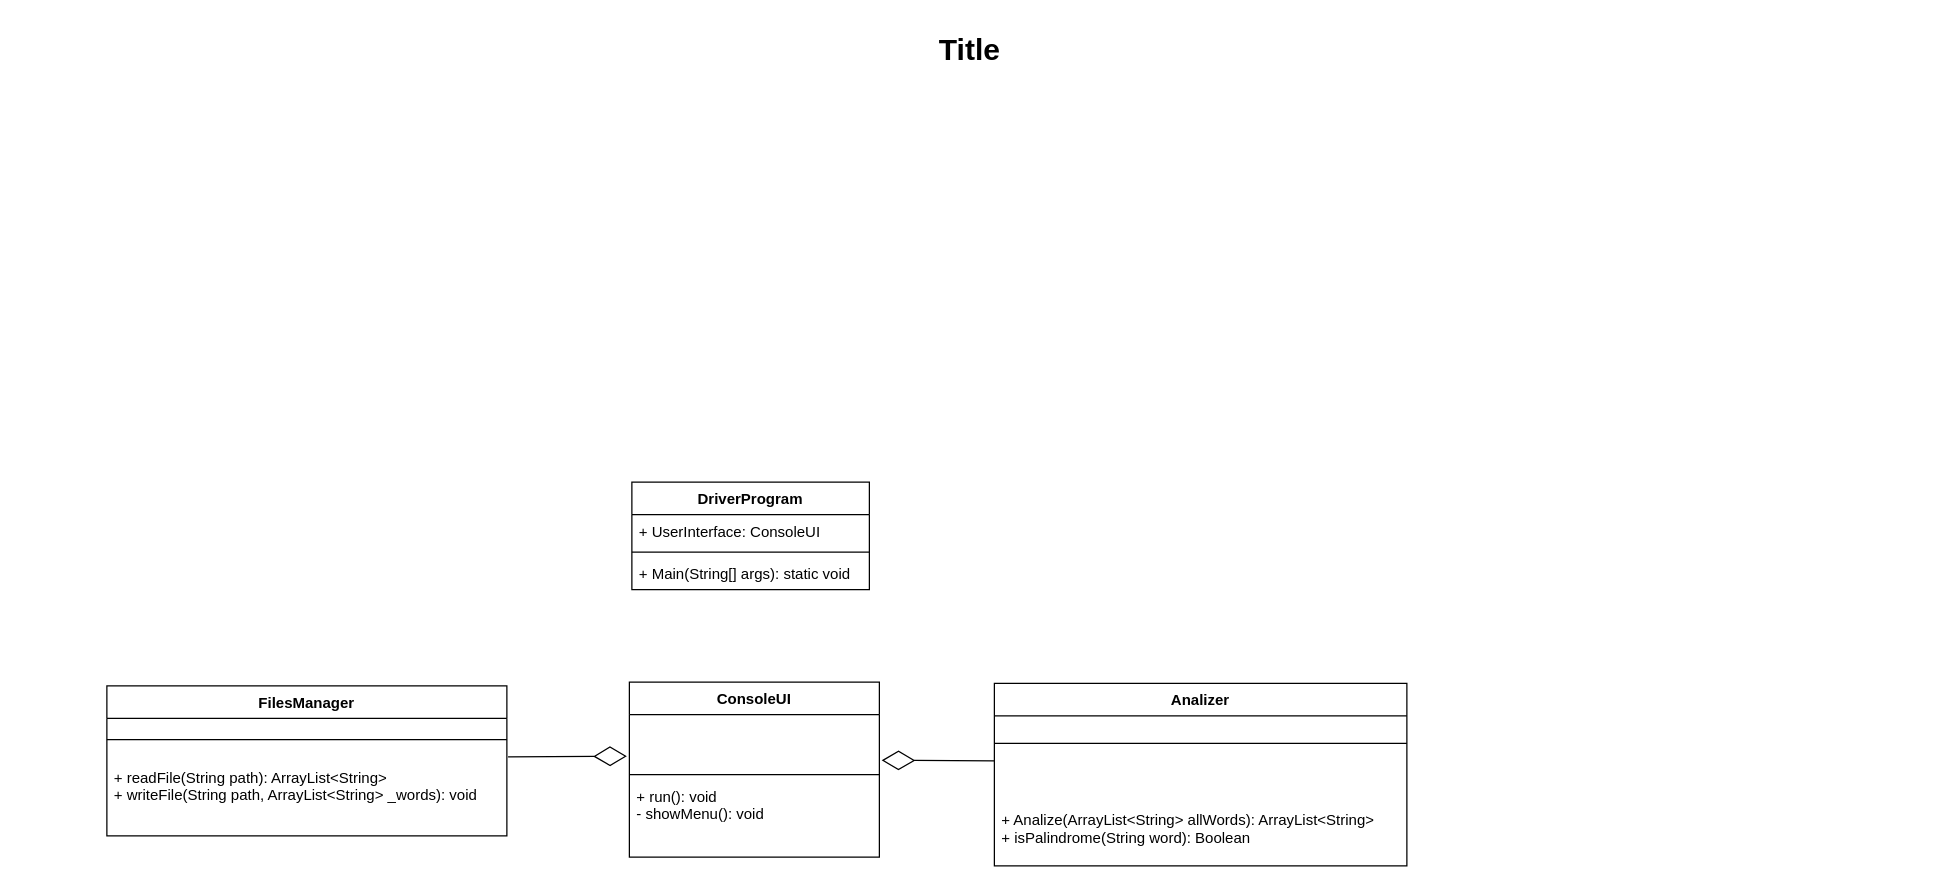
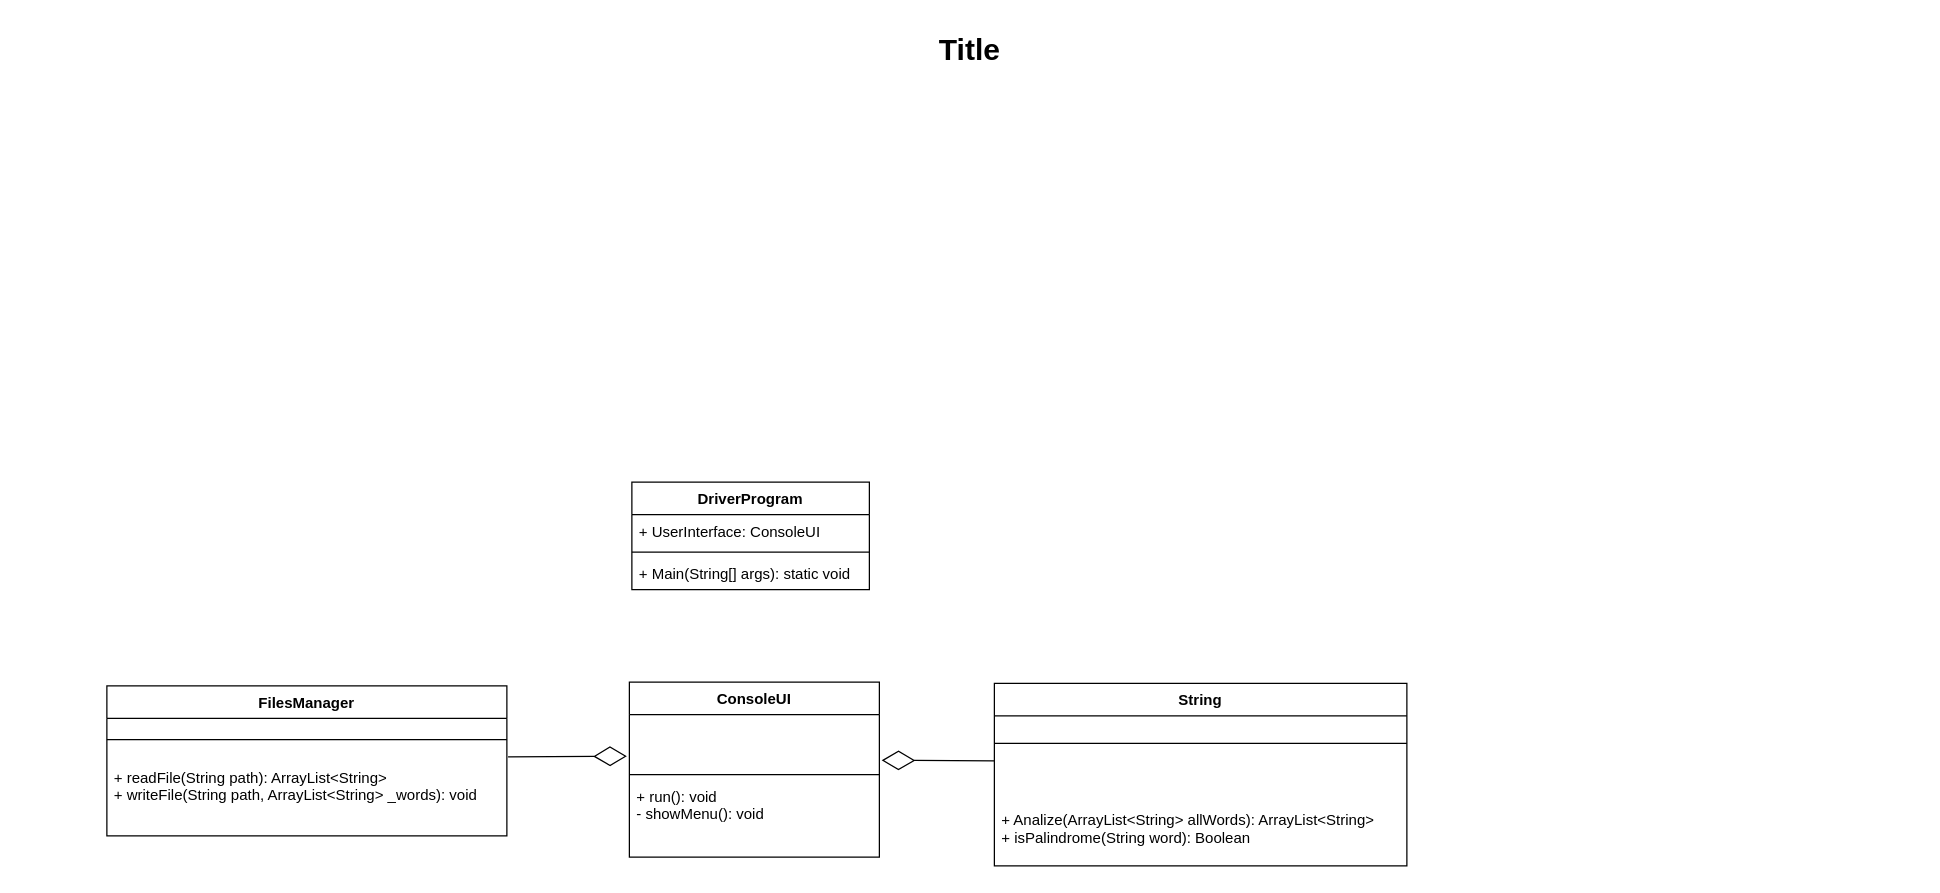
node "Analizer": label "Analizer" -> "String"
